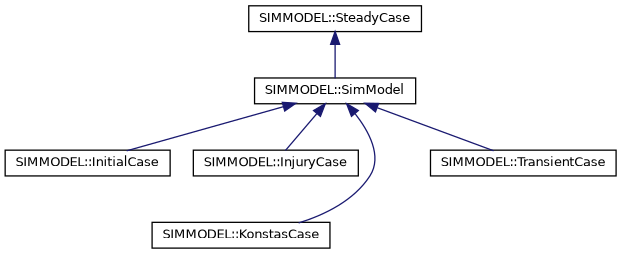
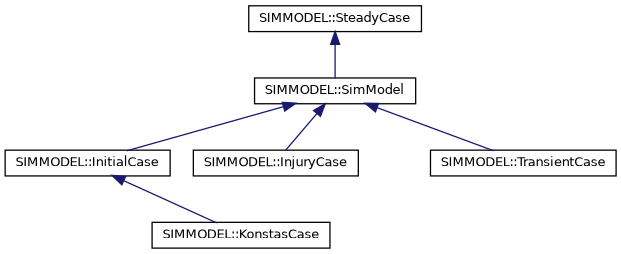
edge "SIMMODEL::KonstasCase" -> "SIMMODEL::SimModel": now "SIMMODEL::KonstasCase" -> "SIMMODEL::InitialCase"
